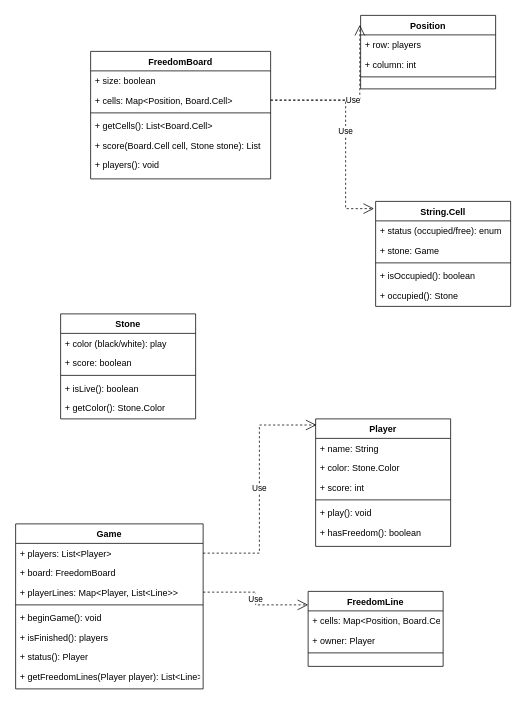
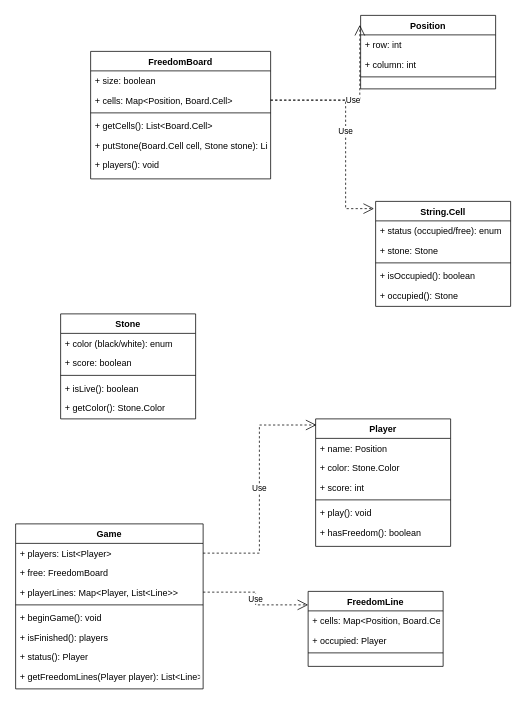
node "+ row: players": label "+ row: players" -> "+ row: int"
node "+ score(Board.Cell cell, Stone stone): List": label "+ score(Board.Cell cell, Stone stone): List" -> "+ putStone(Board.Cell cell, Stone stone): List"
node "+ stone: Game": label "+ stone: Game" -> "+ stone: Stone"
node "+ color (black/white): play": label "+ color (black/white): play" -> "+ color (black/white): enum"
node "+ name: String": label "+ name: String" -> "+ name: Position"
node "+ board: FreedomBoard": label "+ board: FreedomBoard" -> "+ free: FreedomBoard"
node "+ owner: Player": label "+ owner: Player" -> "+ occupied: Player"
